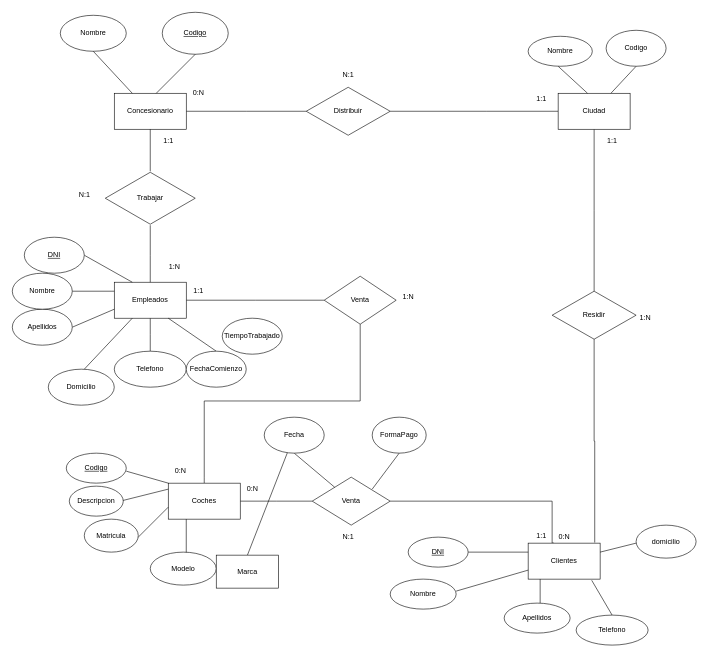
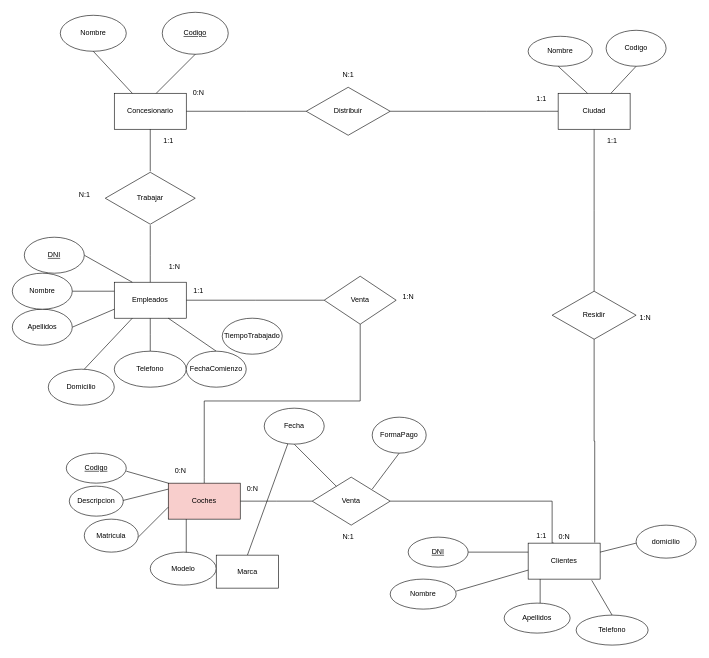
node "Fecha": moved (294, 435) -> (294, 426)
node "Coches": fillcolor #ffffff -> #f8cecc
